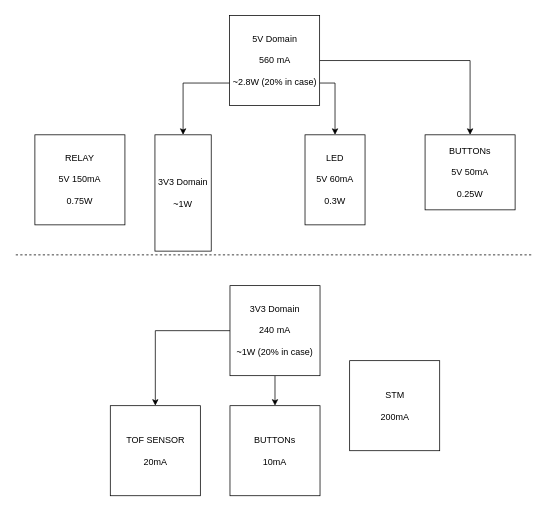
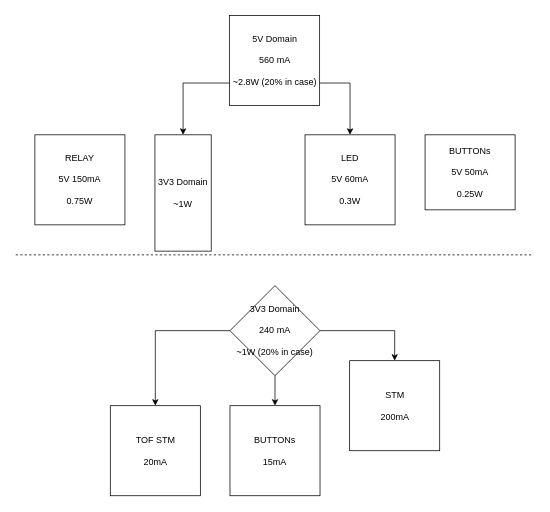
edge "5V Domain 560 mA ~2.8W (20% in case)" -> "BUTTONs 5V 50mA 0.25W": removed
node "LED 5V 60mA 0.3W": size 60x90 -> 90x90
node "3V3 Domain 240 mA ~1W (20% in case)": shape rectangle -> diamond
edge "3V3 Domain 240 mA ~1W (20% in case)" -> "STM 200mA": added
node "TOF SENSOR 20mA": label "TOF SENSOR 20mA" -> "TOF STM 20mA"
node "BUTTONs 10mA": label "BUTTONs 10mA" -> "BUTTONs 15mA"
